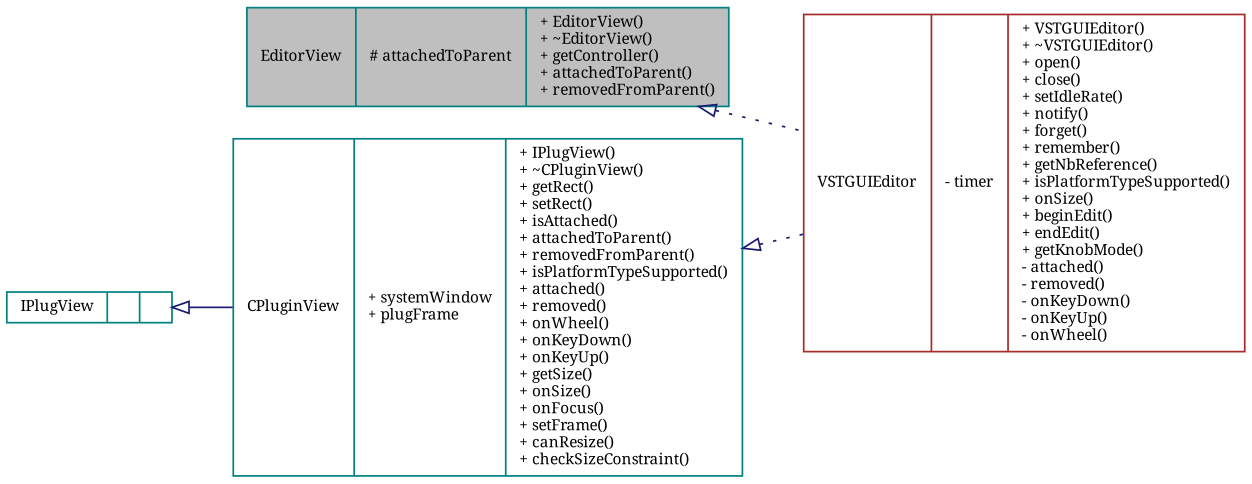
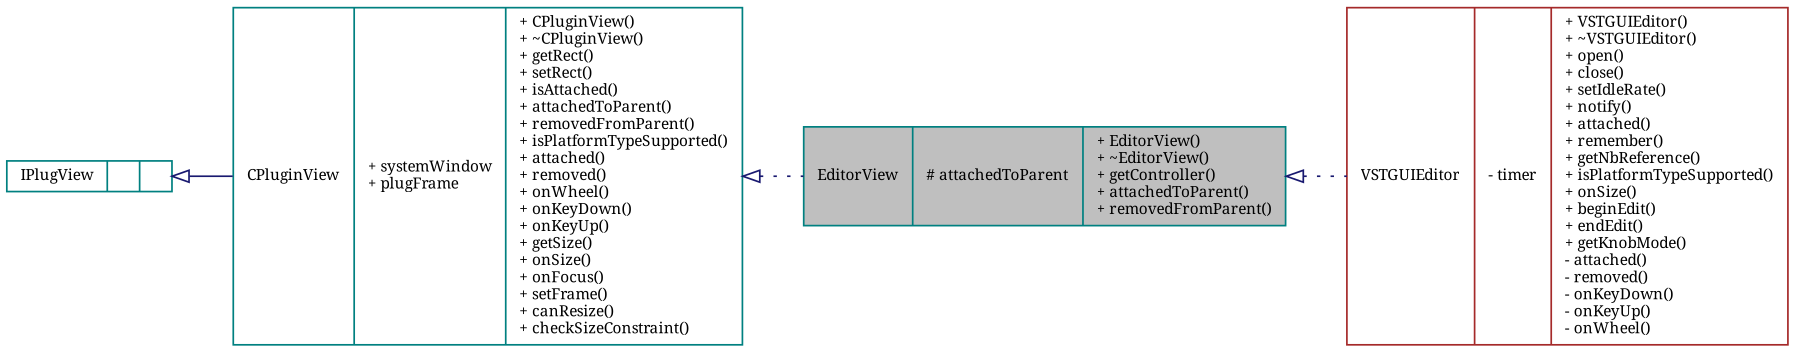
node "VSTGUIEditor": text "+ forget()" -> "+ attached()"
node "CPluginView": text "+ IPlugView()" -> "+ CPluginView()"
edge "VSTGUIEditor" -> "CPluginView": now "EditorView" -> "CPluginView"
